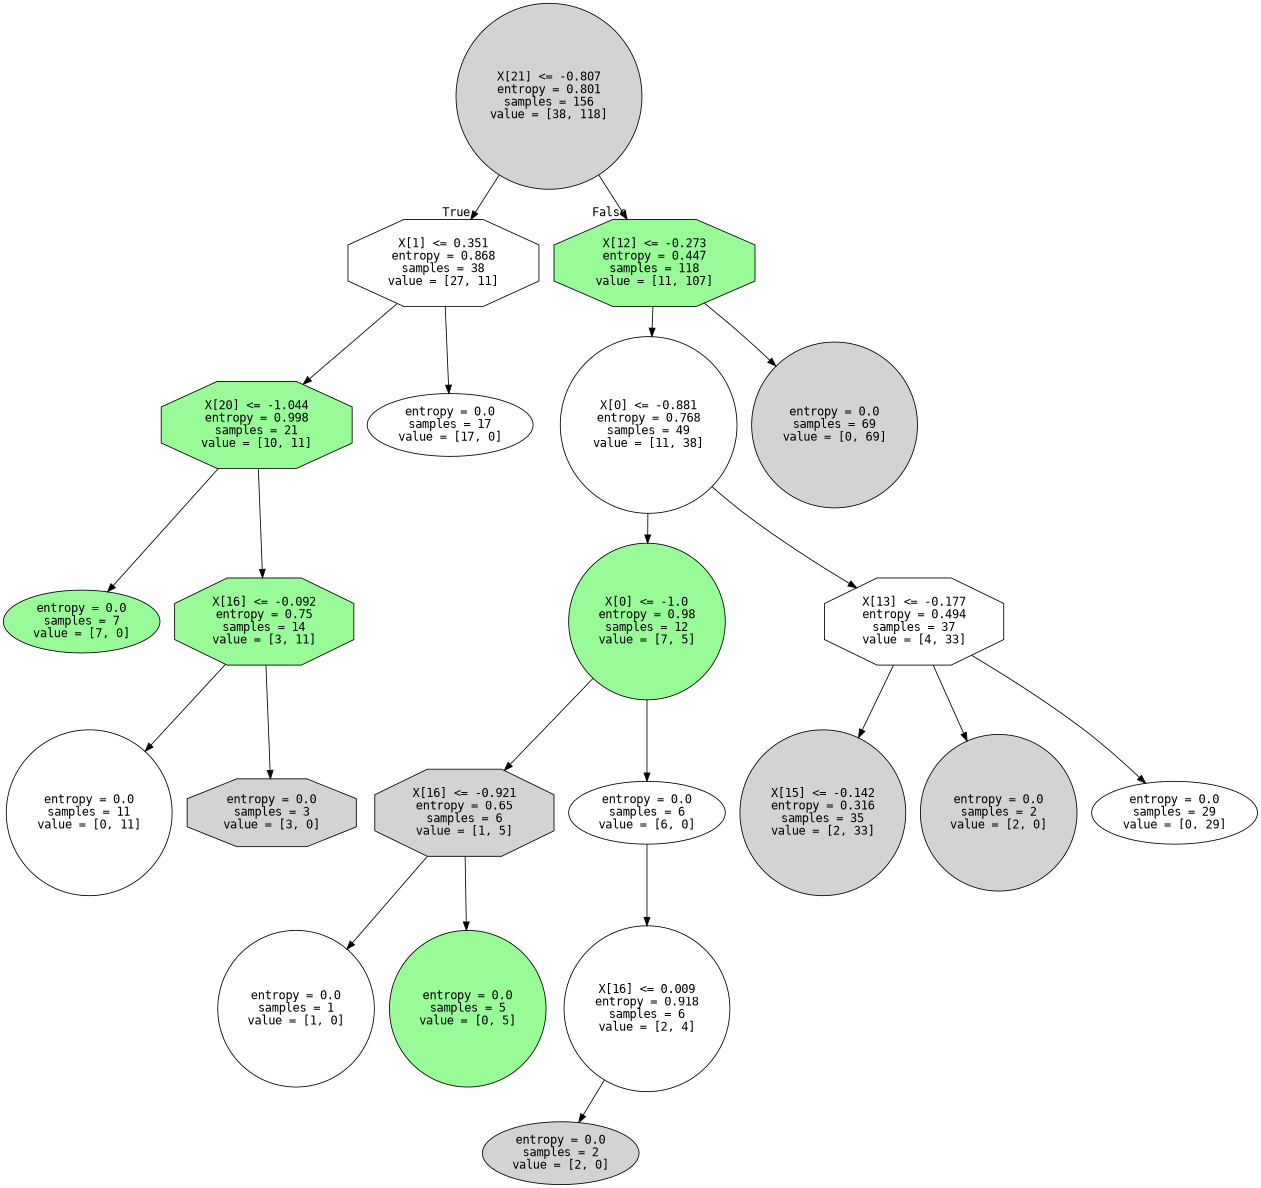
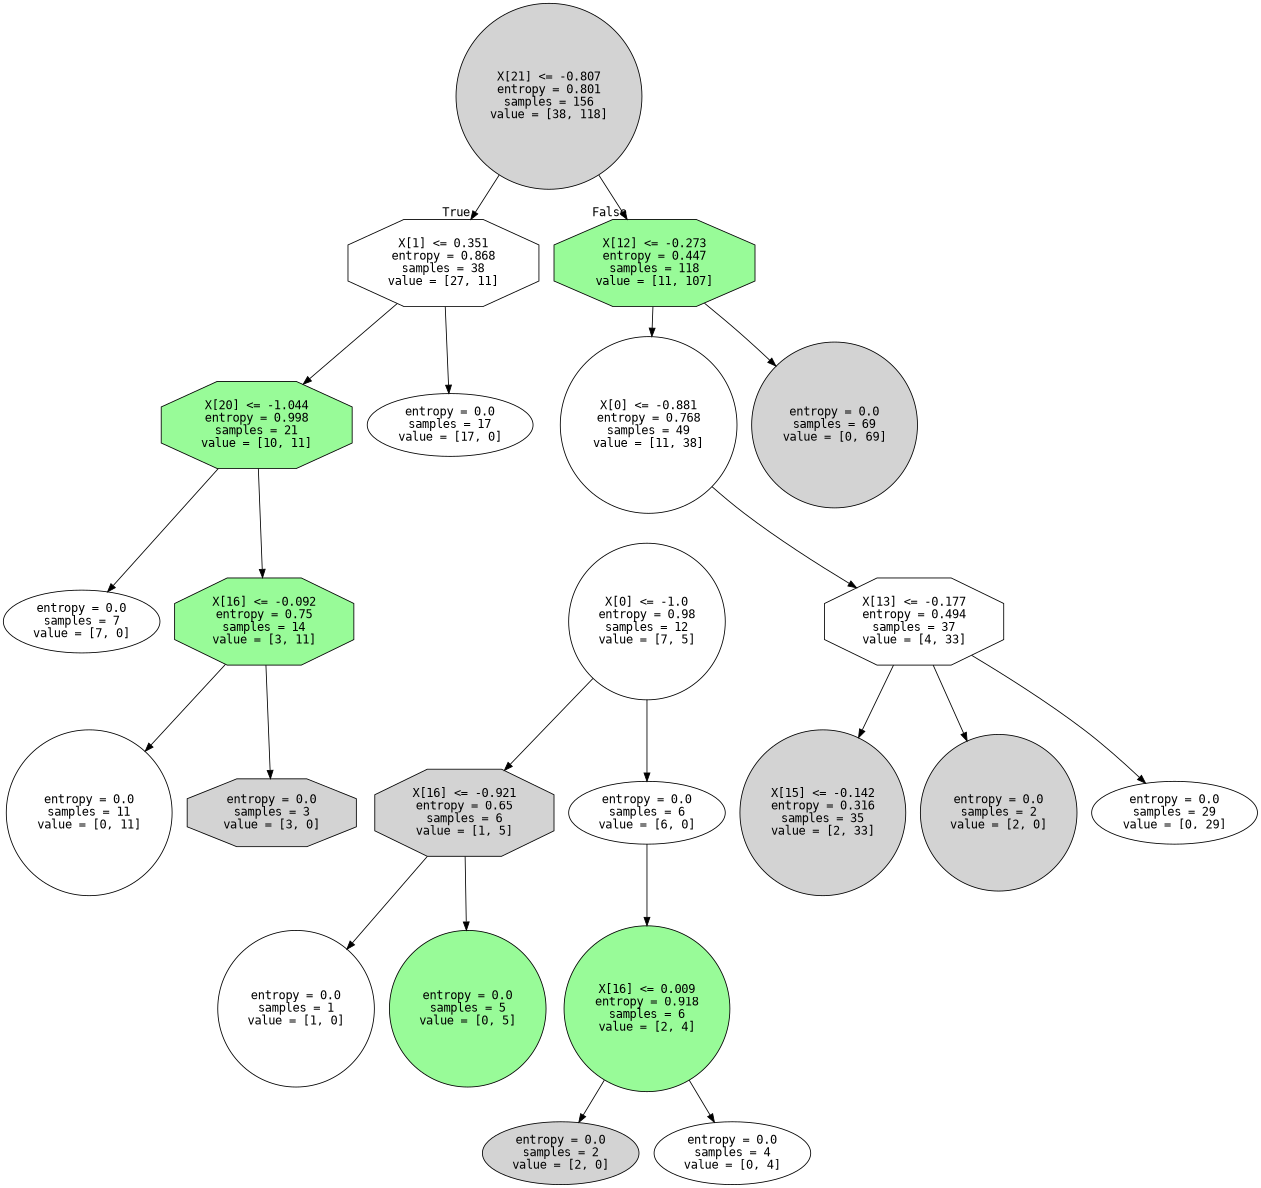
edge "X[0] <= -0.881 entropy = 0.768 samples = 49 value = [11, 38]" -> "X[0] <= -1.0 entropy = 0.98 samples = 12 value = [7, 5]": removed
node "entropy = 0.0 samples = 7 value = [7, 0]": fillcolor palegreen -> white
node "X[0] <= -1.0 entropy = 0.98 samples = 12 value = [7, 5]": fillcolor palegreen -> white
node "X[16] <= 0.009 entropy = 0.918 samples = 6 value = [2, 4]": fillcolor white -> palegreen
node "entropy = 0.0 samples = 4 value = [0, 4]": added
